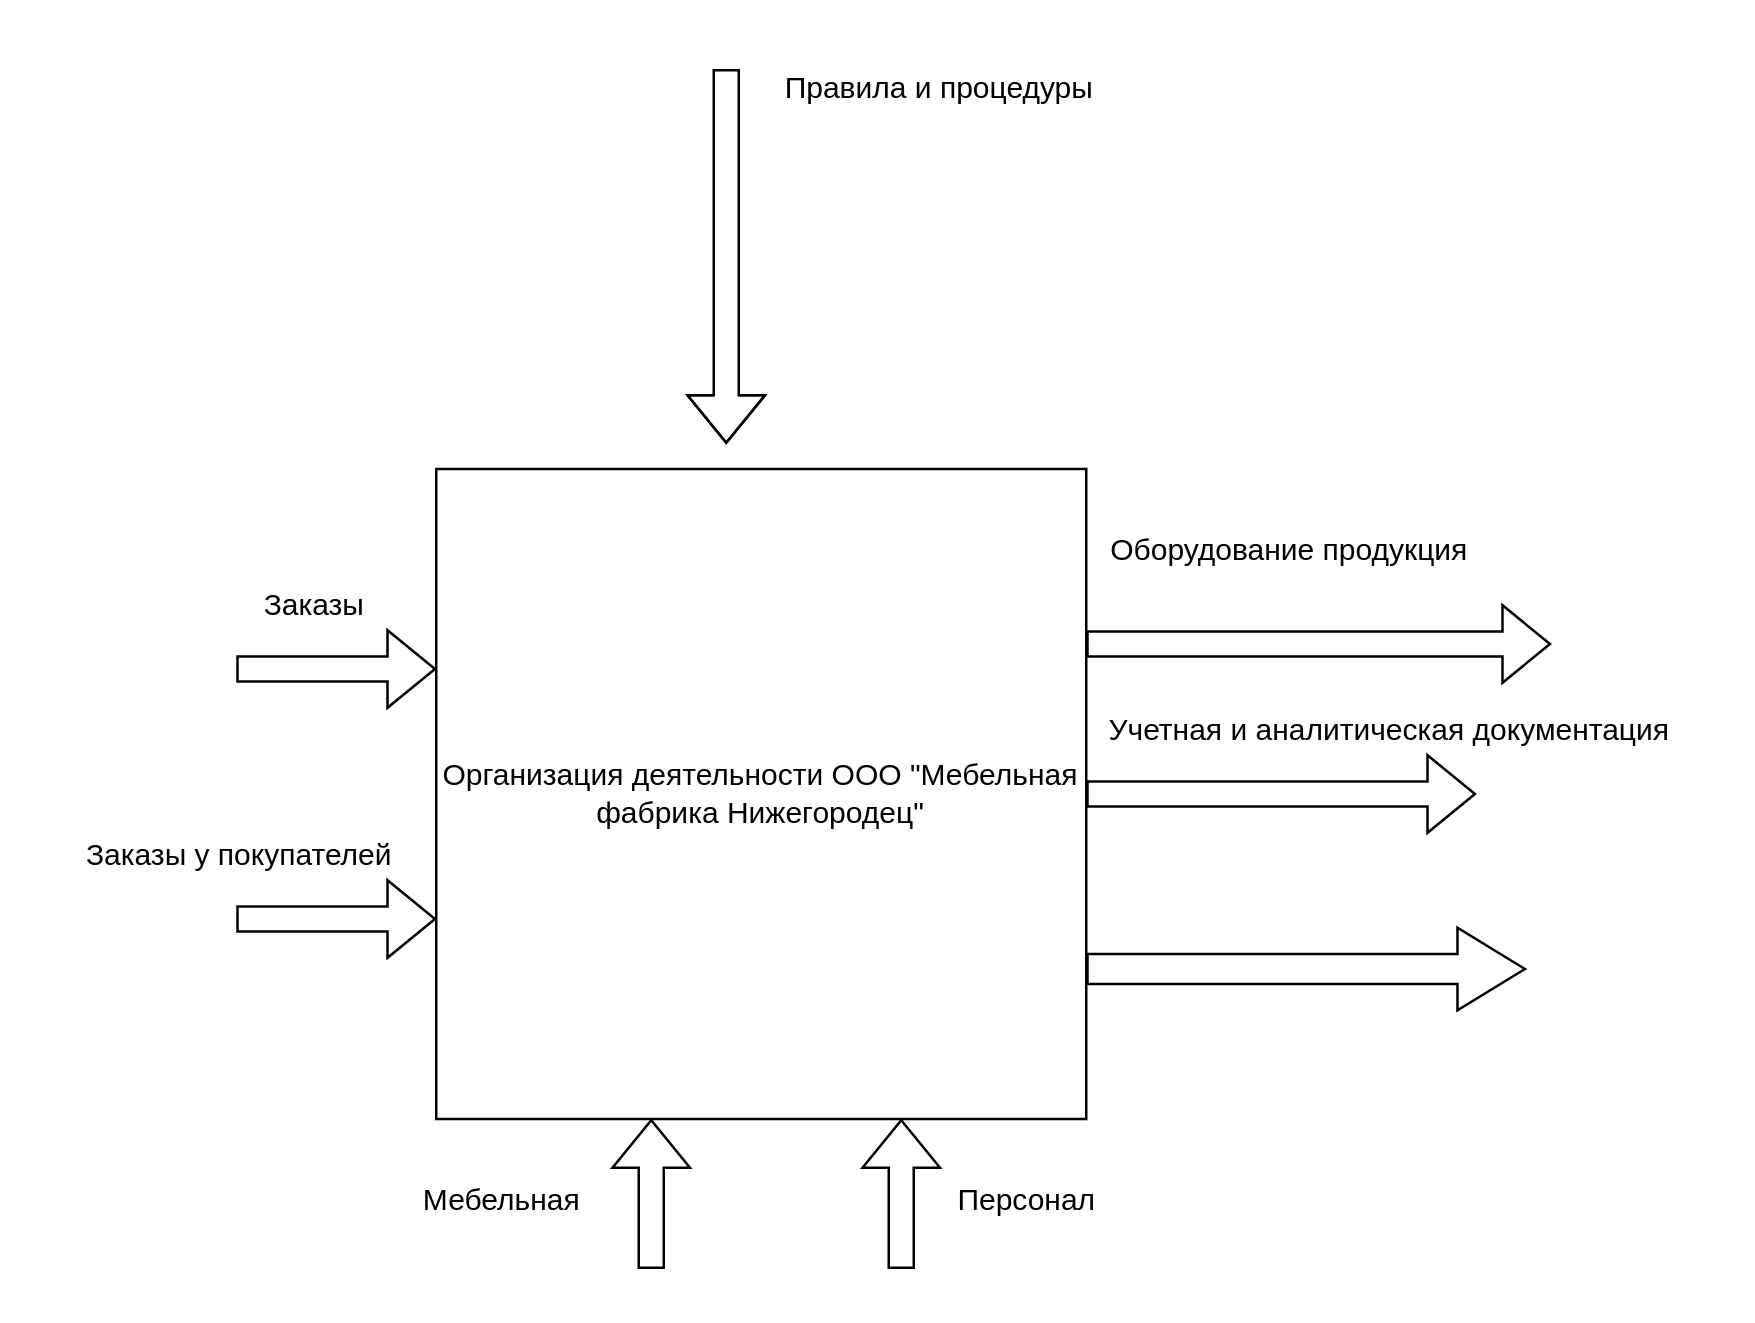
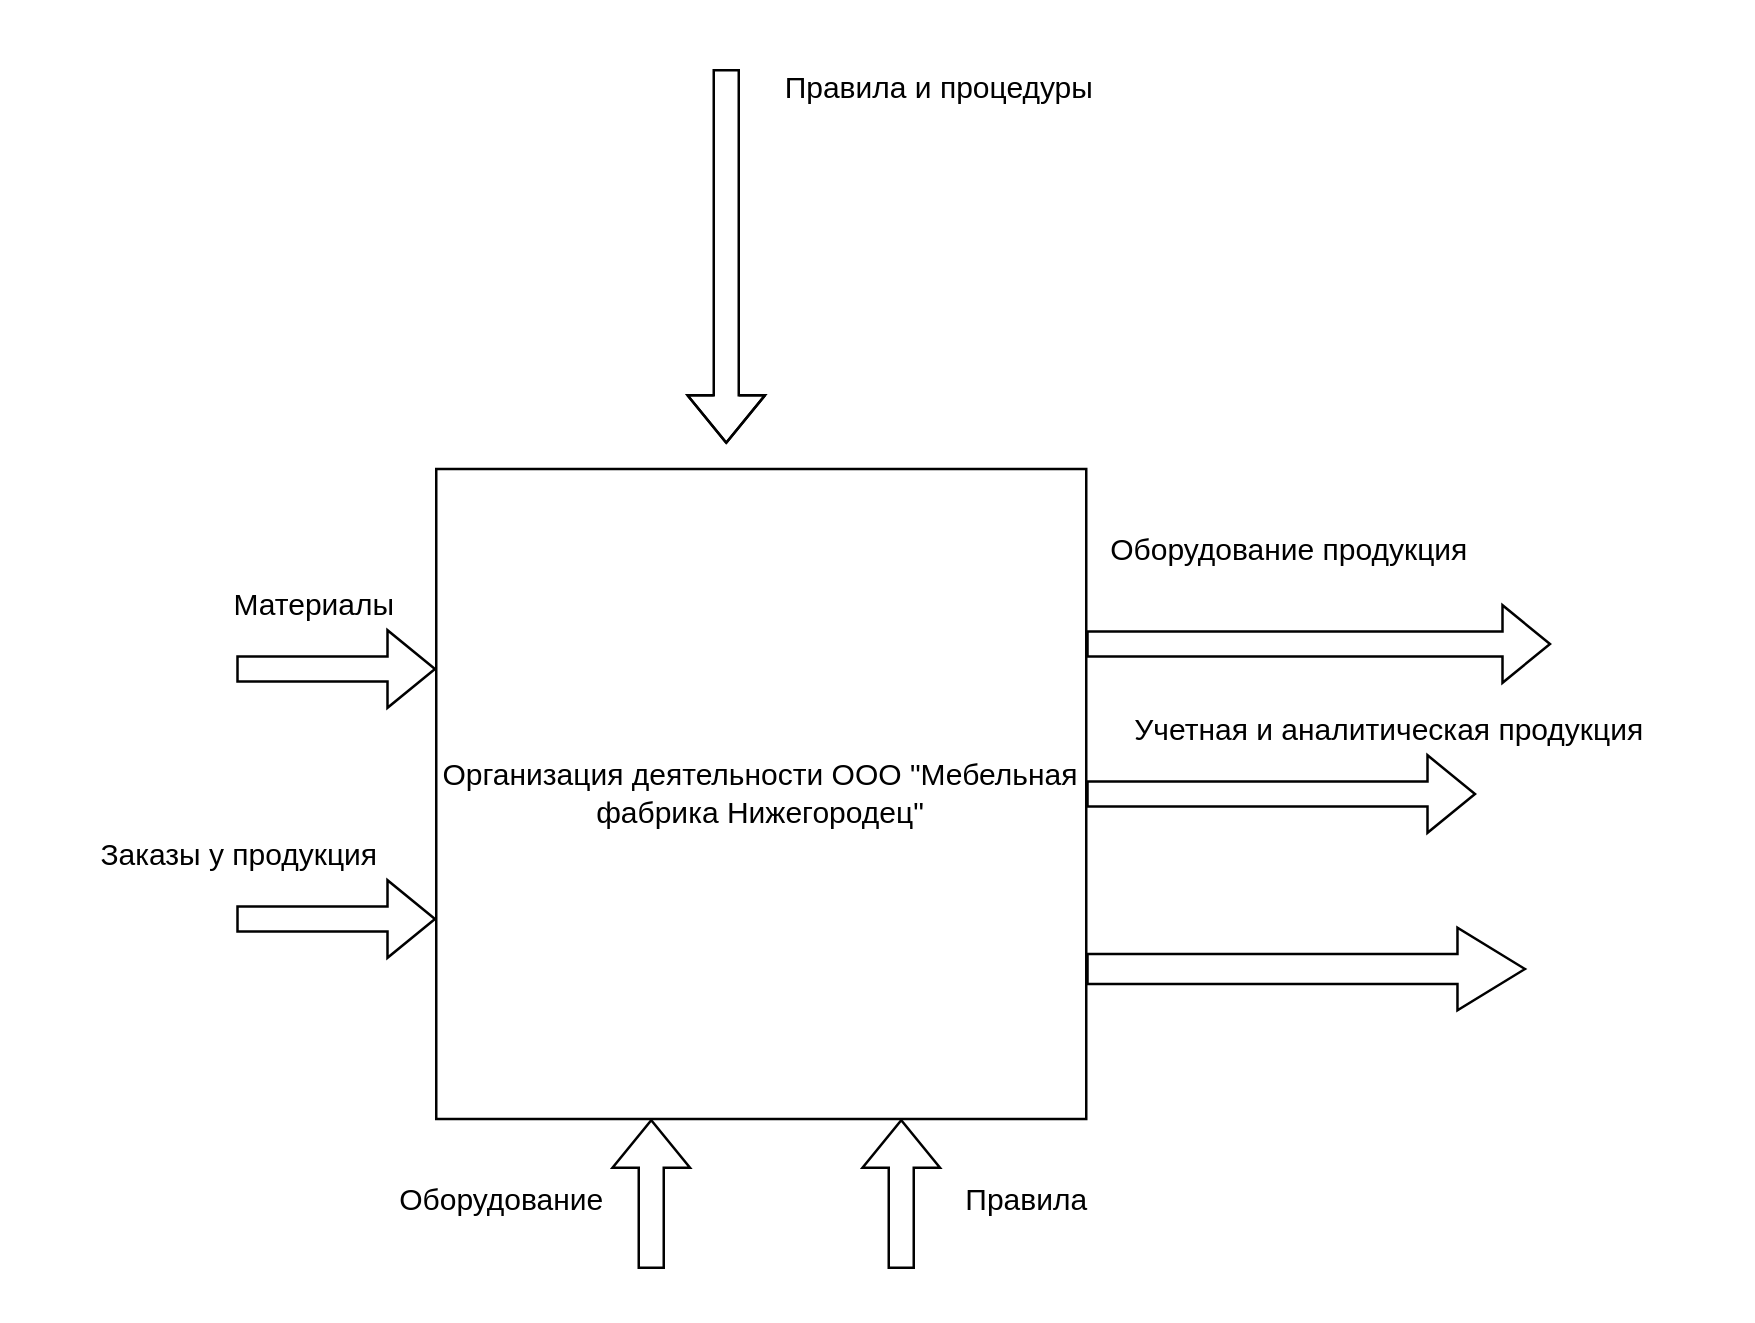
node "Заказы": label "Заказы" -> "Материалы"
node "Учетная и аналитическая документация": label "Учетная и аналитическая документация" -> "Учетная и аналитическая продукция"
node "Заказы у покупателей": label "Заказы у покупателей" -> "Заказы у продукция"
node "Мебельная": label "Мебельная" -> "Оборудование"
node "Персонал": label "Персонал" -> "Правила"
